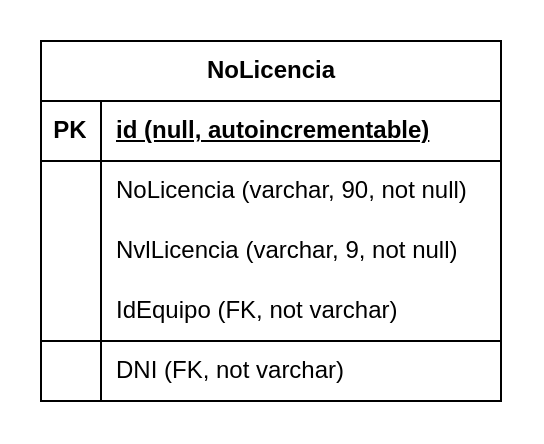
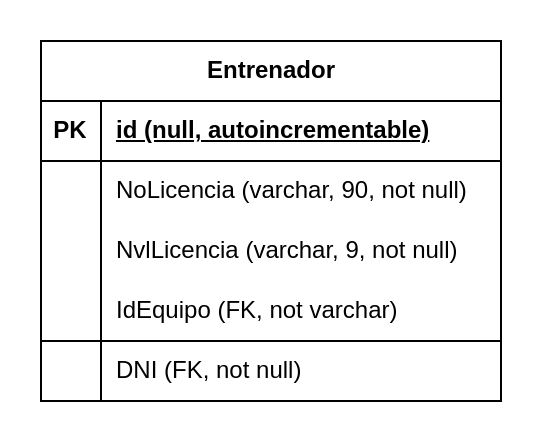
node "NoLicencia": label "NoLicencia" -> "Entrenador"
node "DNI (FK, not varchar)": label "DNI (FK, not varchar)" -> "DNI (FK, not null)"
